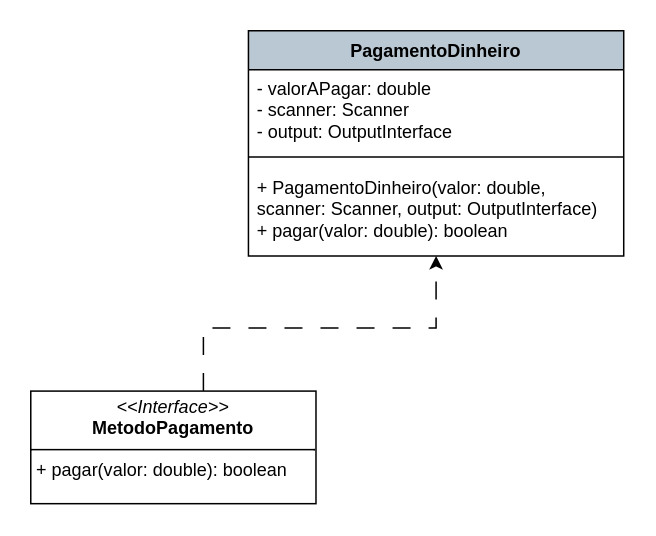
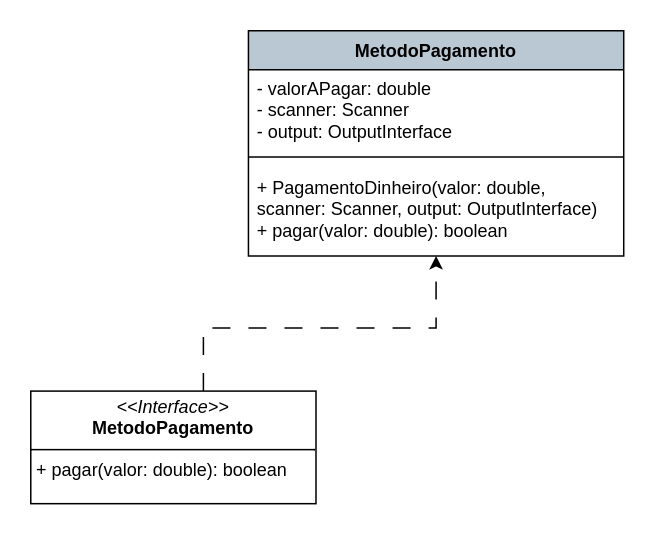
node "PagamentoDinheiro": label "PagamentoDinheiro" -> "MetodoPagamento"
